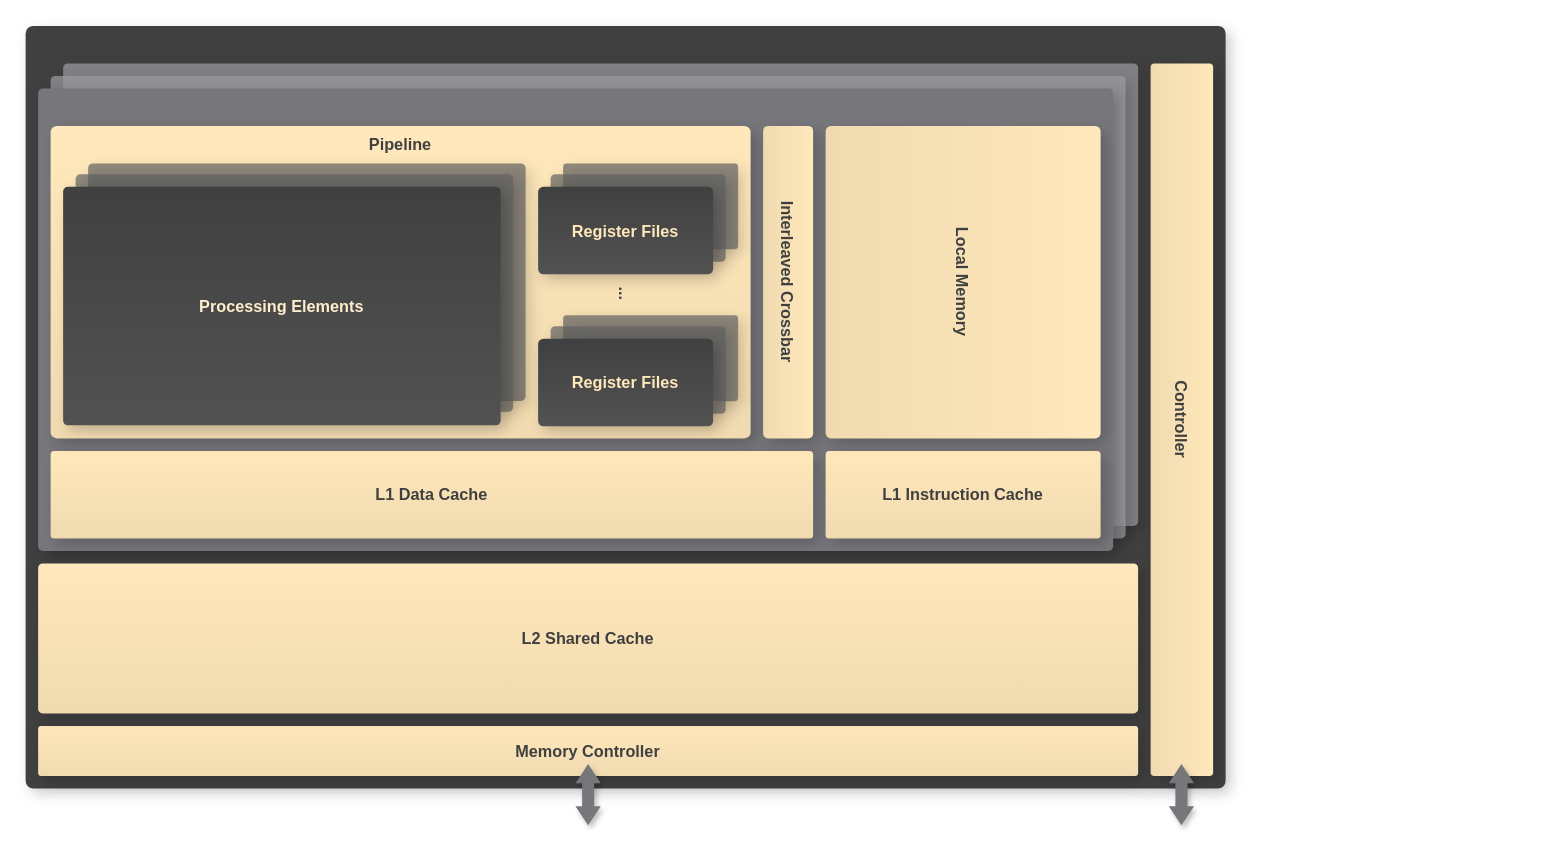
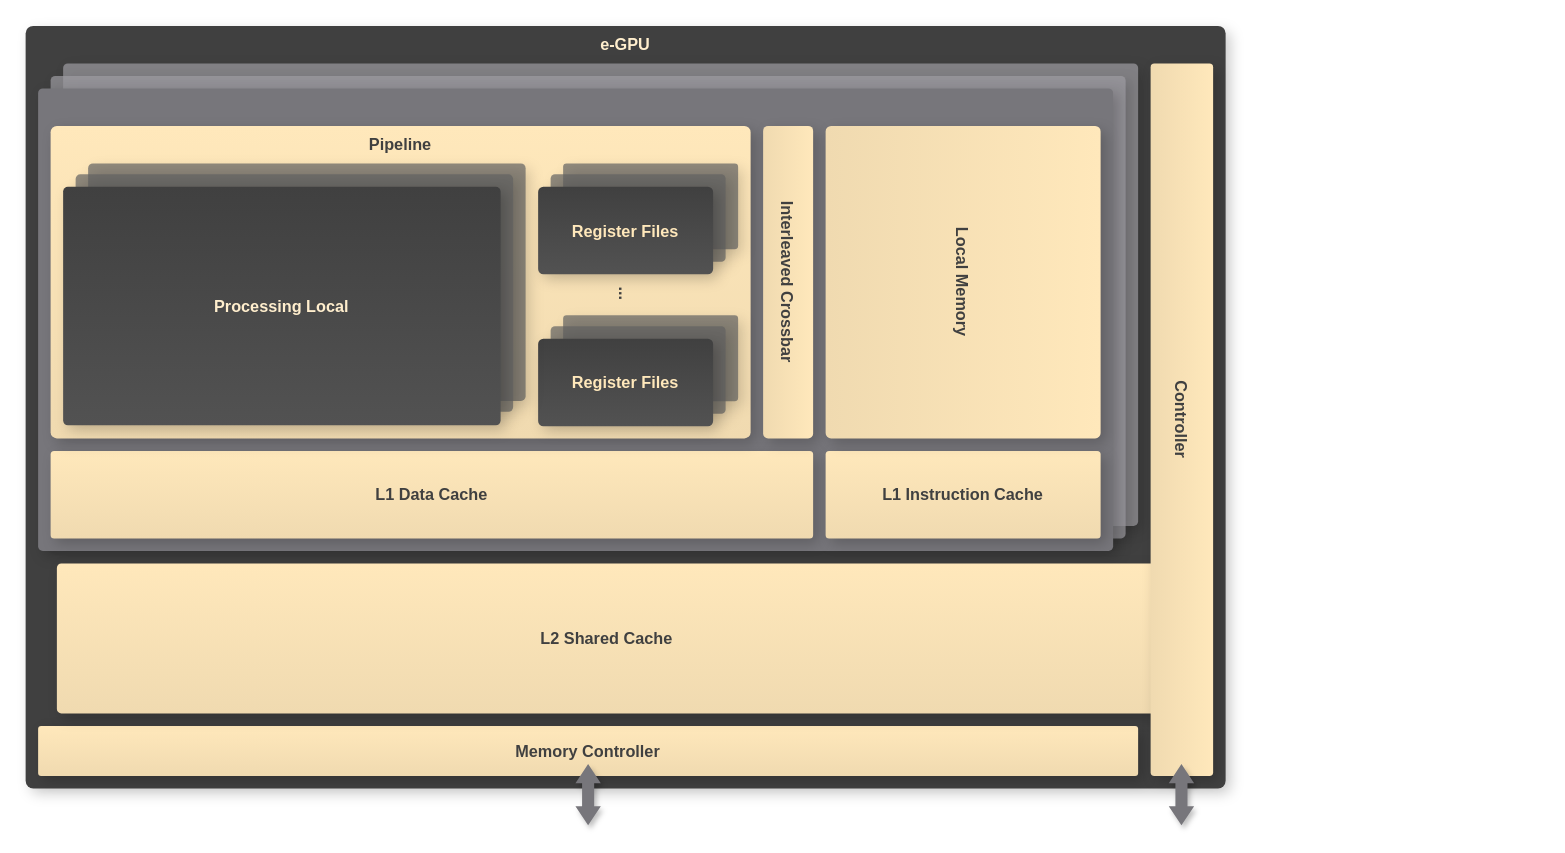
node "e-GPU": added
node "Processing Elements": label "Processing Elements" -> "Processing Local"
node "L2 Shared Cache": moved (588, 638) -> (607, 638)
